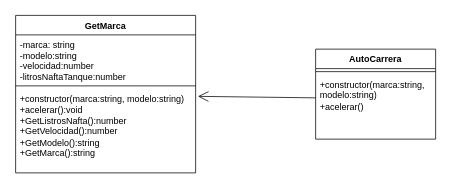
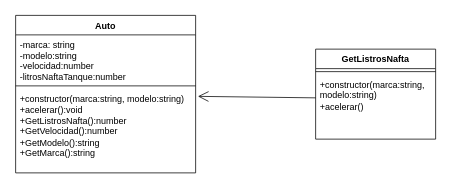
node "GetMarca": label "GetMarca" -> "Auto"
node "AutoCarrera": label "AutoCarrera" -> "GetListrosNafta"
